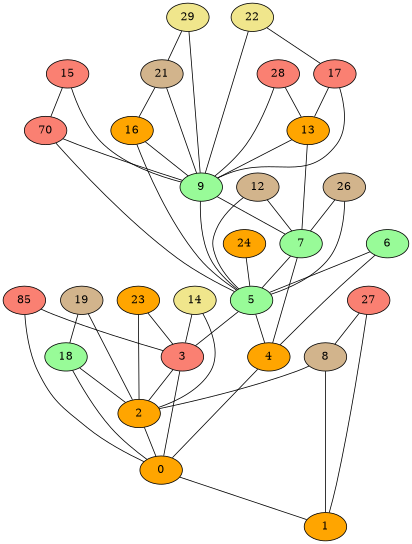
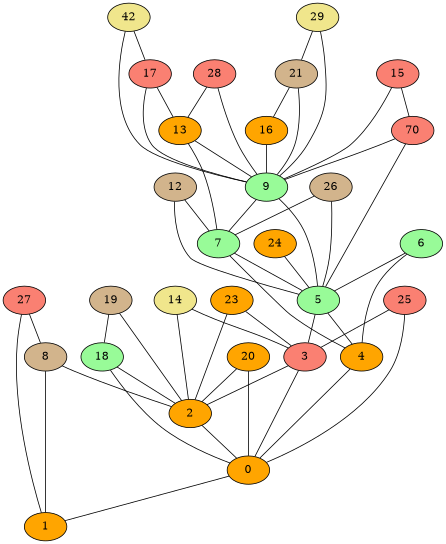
node "22": label "22" -> "42"
edge "16" -- "5": removed
node "85": label "85" -> "25"
node "20": added
